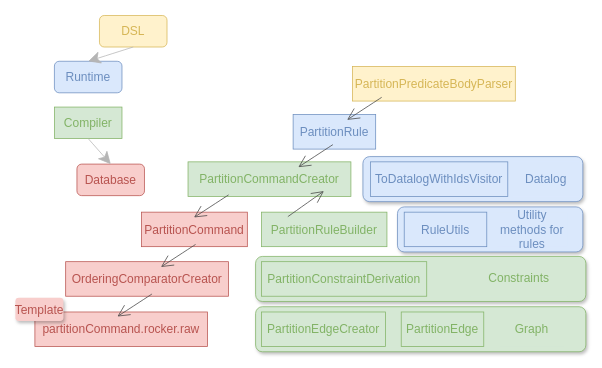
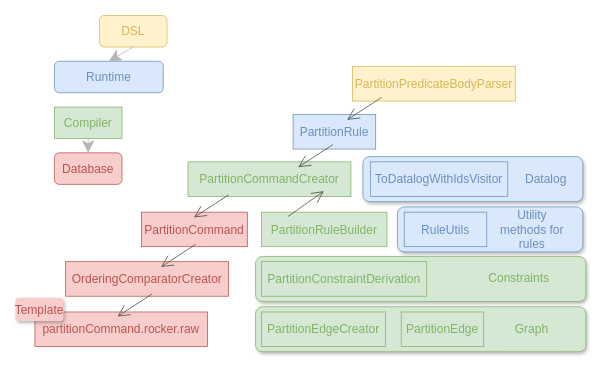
node "Runtime": size 68x32 -> 109x32
node "Database": moved (111, 180) -> (88, 168)
